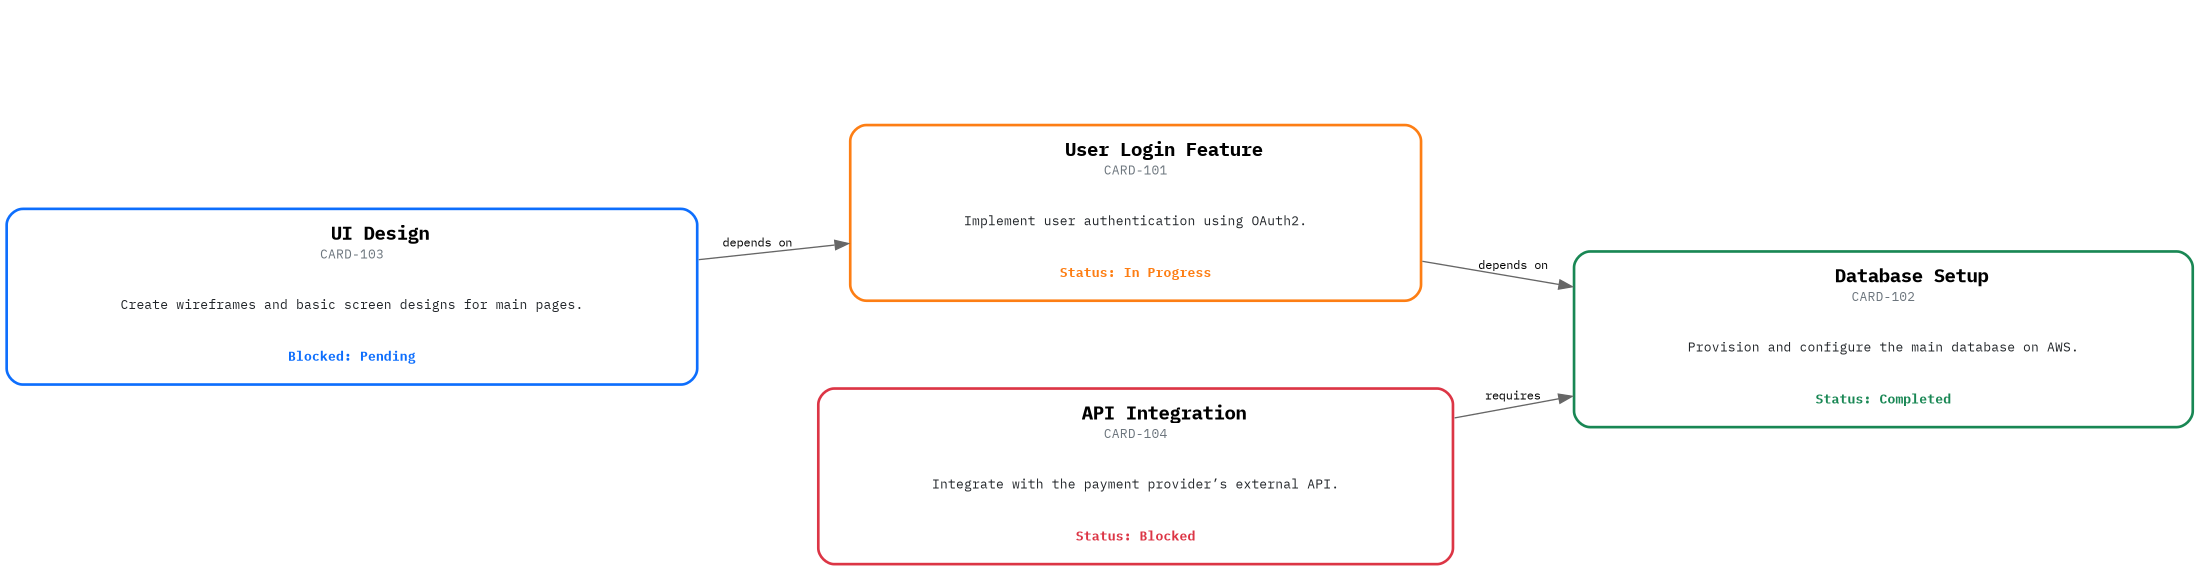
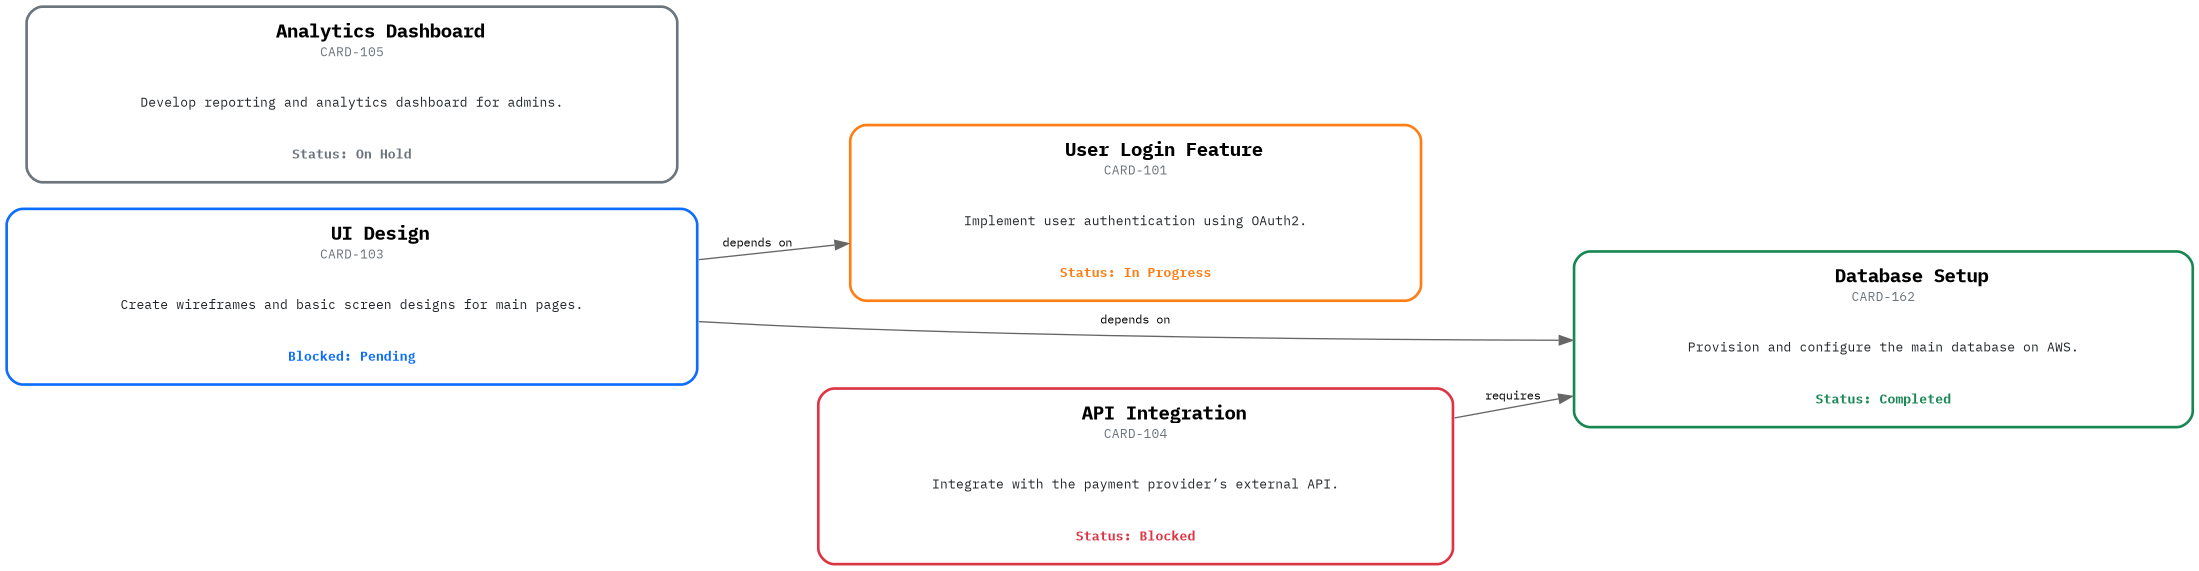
node "Analytics Dashboard": added
edge "User Login Feature" -> "Database Setup": now "UI Design" -> "Database Setup"
node "Database Setup": text "CARD-102" -> "CARD-162"
